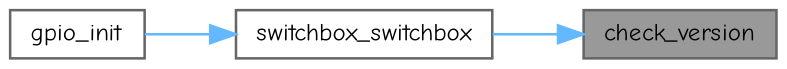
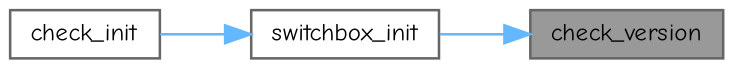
node "gpio_init": label "gpio_init" -> "check_init"
node "switchbox_switchbox": label "switchbox_switchbox" -> "switchbox_init"
